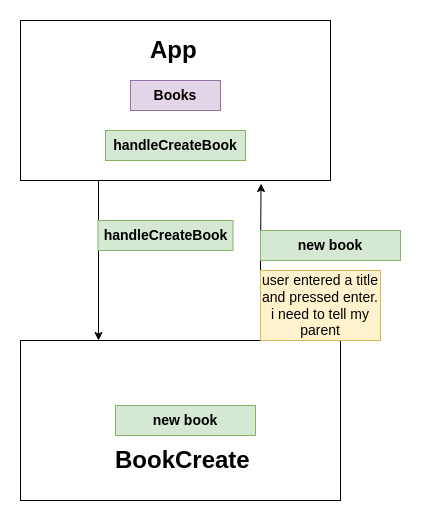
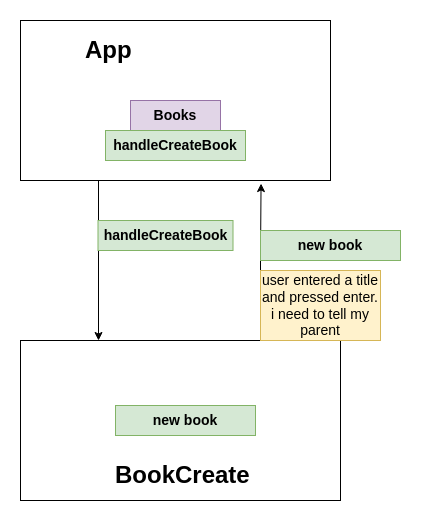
node "App": moved (176, 51) -> (111, 51)
node "Books": moved (176, 96) -> (176, 116)
node "BookCreate": moved (186, 461) -> (186, 476)
